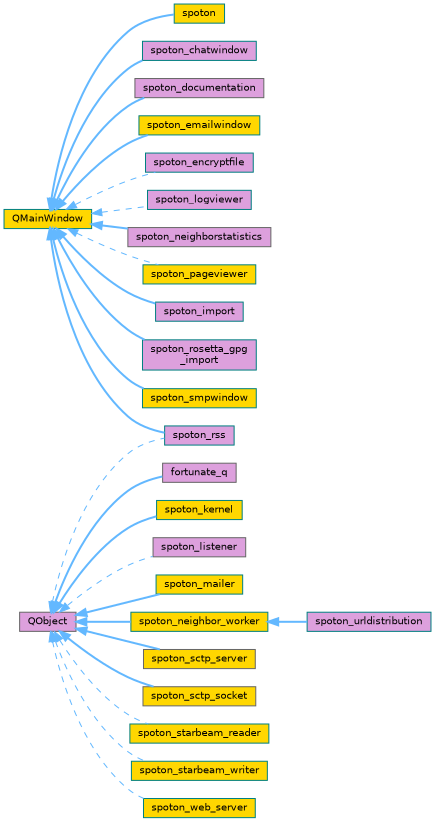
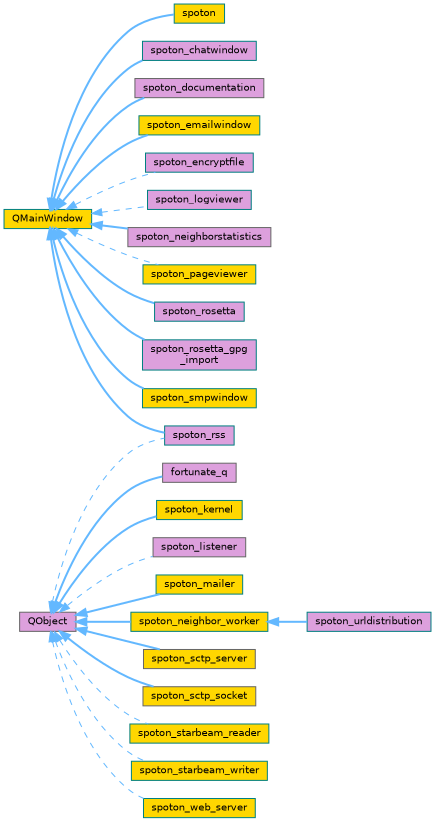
node "spoton_import": label "spoton_import" -> "spoton_rosetta"
